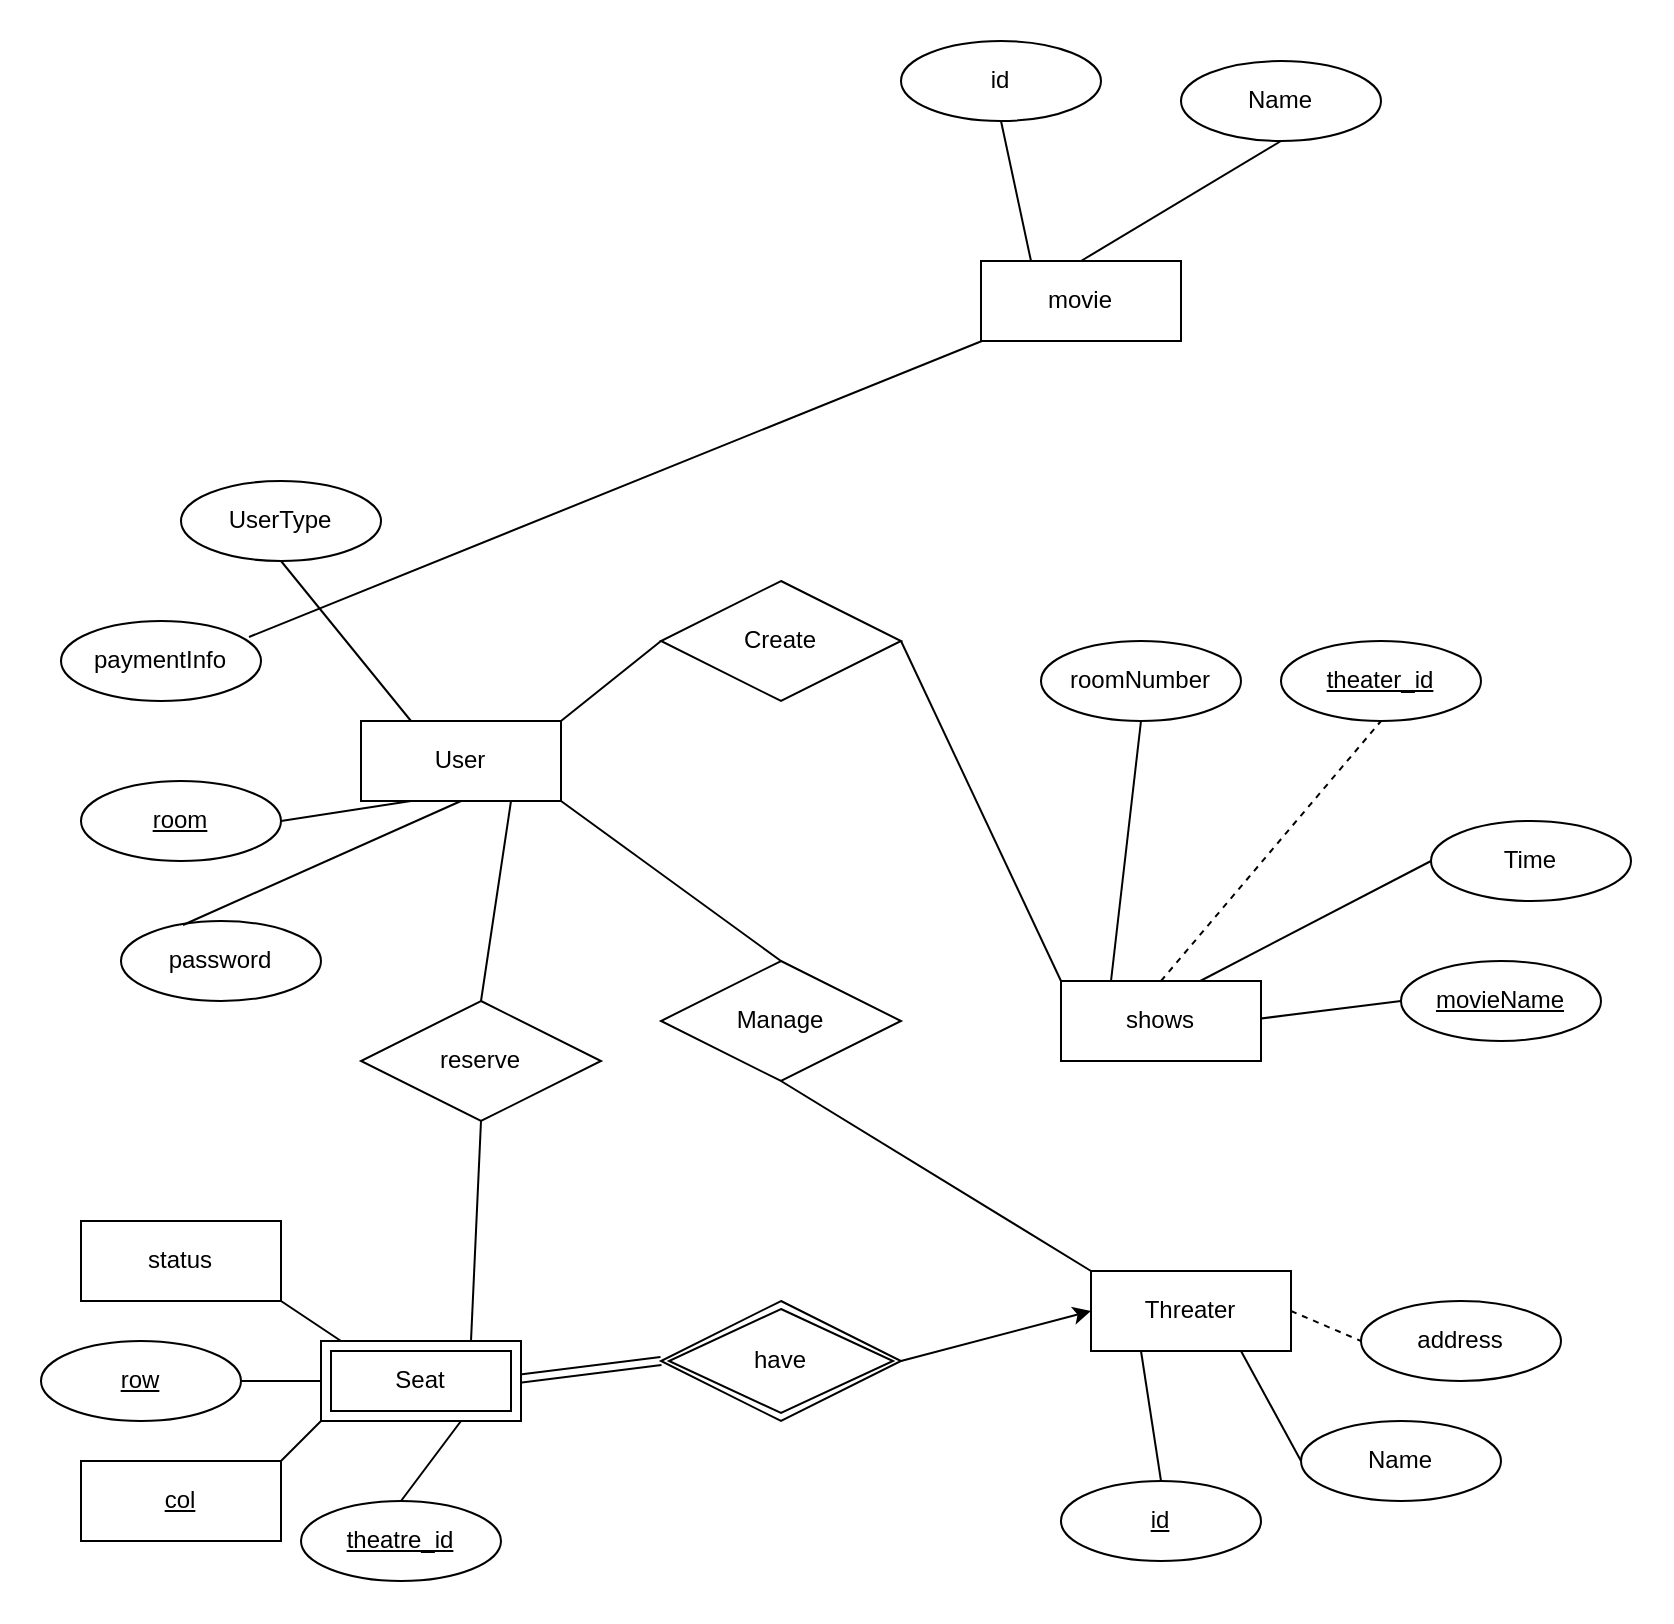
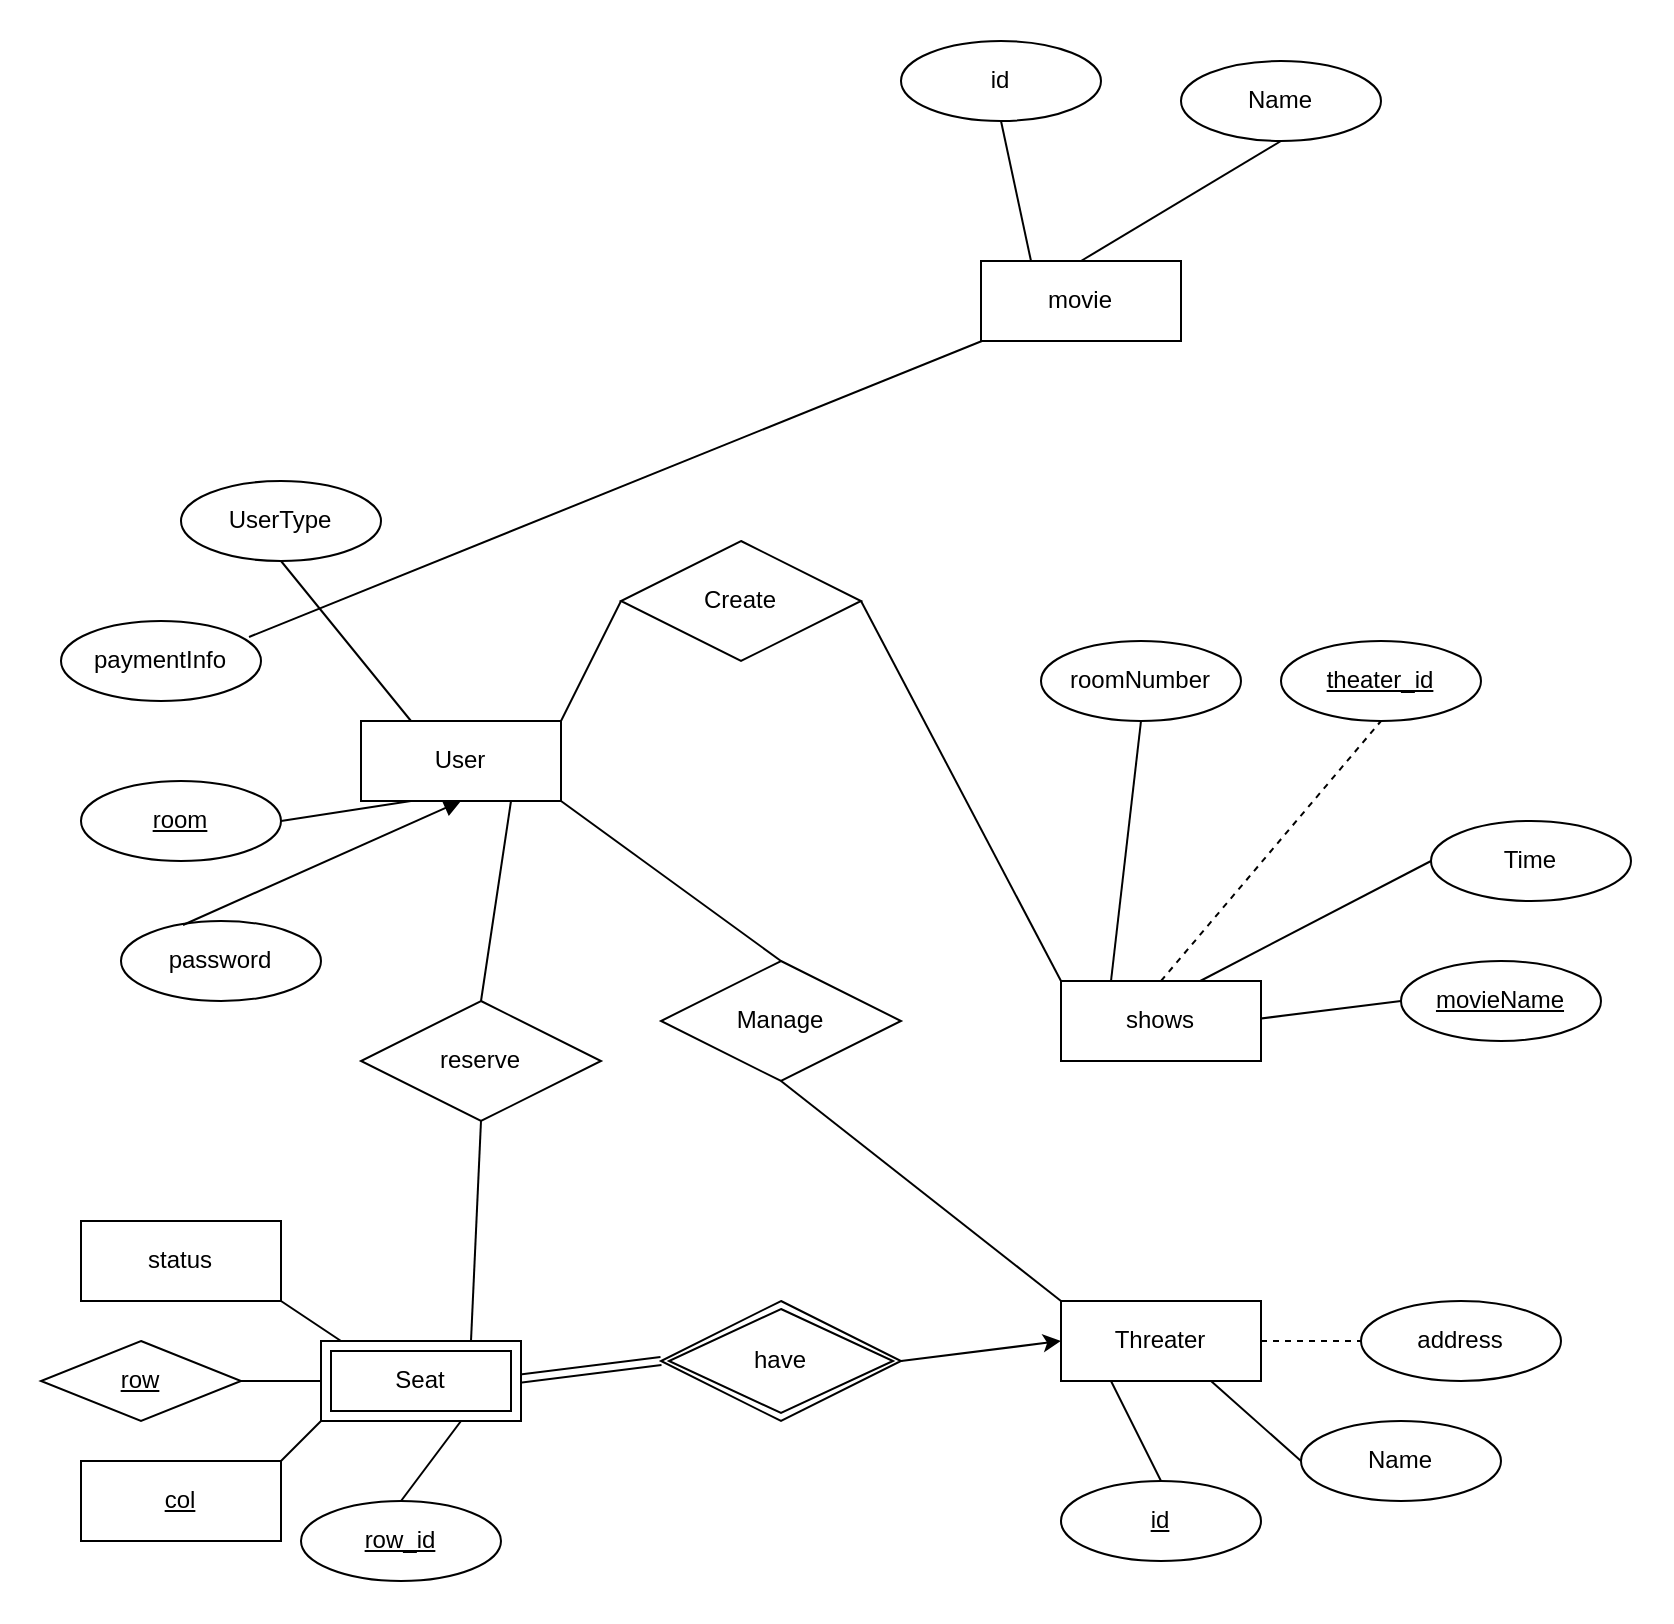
node "Create": moved (781, 641) -> (741, 601)
edge "User" -- "password": arrowhead none -> block
node "Threater": moved (1191, 1311) -> (1161, 1341)
node "row": shape ellipse -> diamond
node "theatre_id": label "theatre_id" -> "row_id"
